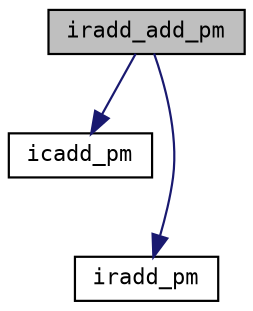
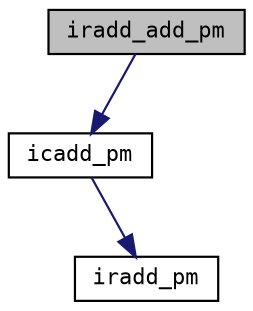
edge "iradd_add_pm" -> "iradd_pm": now "icadd_pm" -> "iradd_pm"
